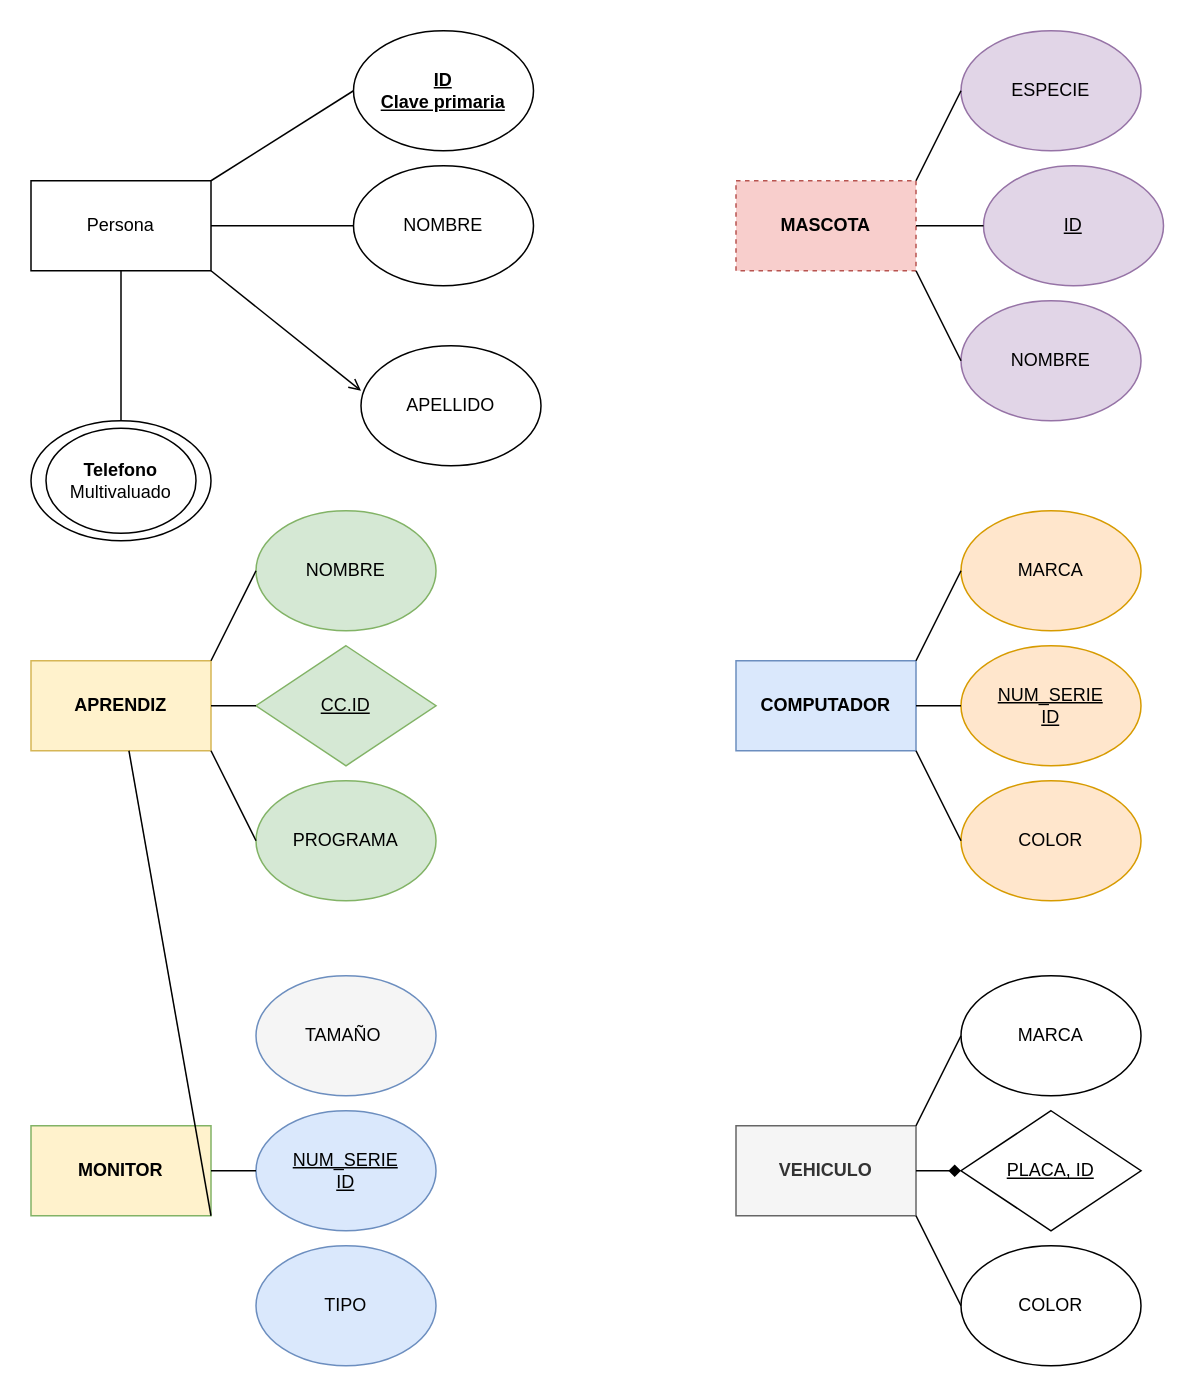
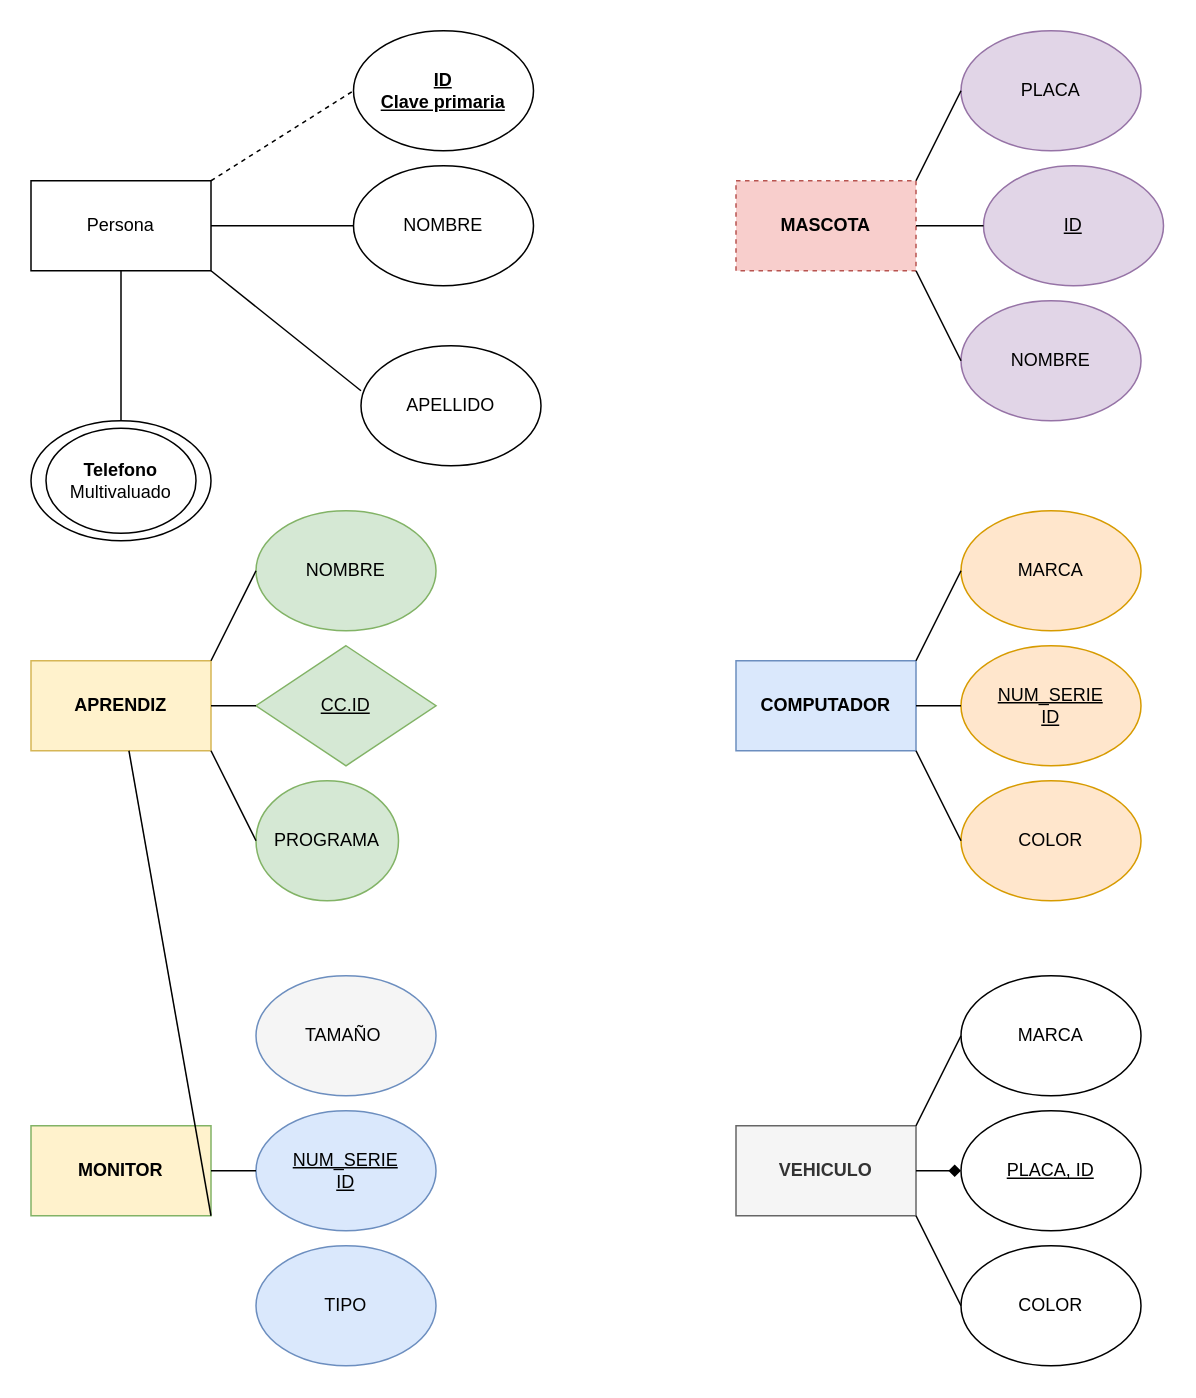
node "ESPECIE": label "ESPECIE" -> "PLACA"
edge "ID Clave primaria" -- "Persona": style solid -> dashed
edge "Persona" -> "APELLIDO": arrowhead open -> none
node "PROGRAMA": size 180x120 -> 143x120
node "PLACA, ID": shape diamond -> ellipse
